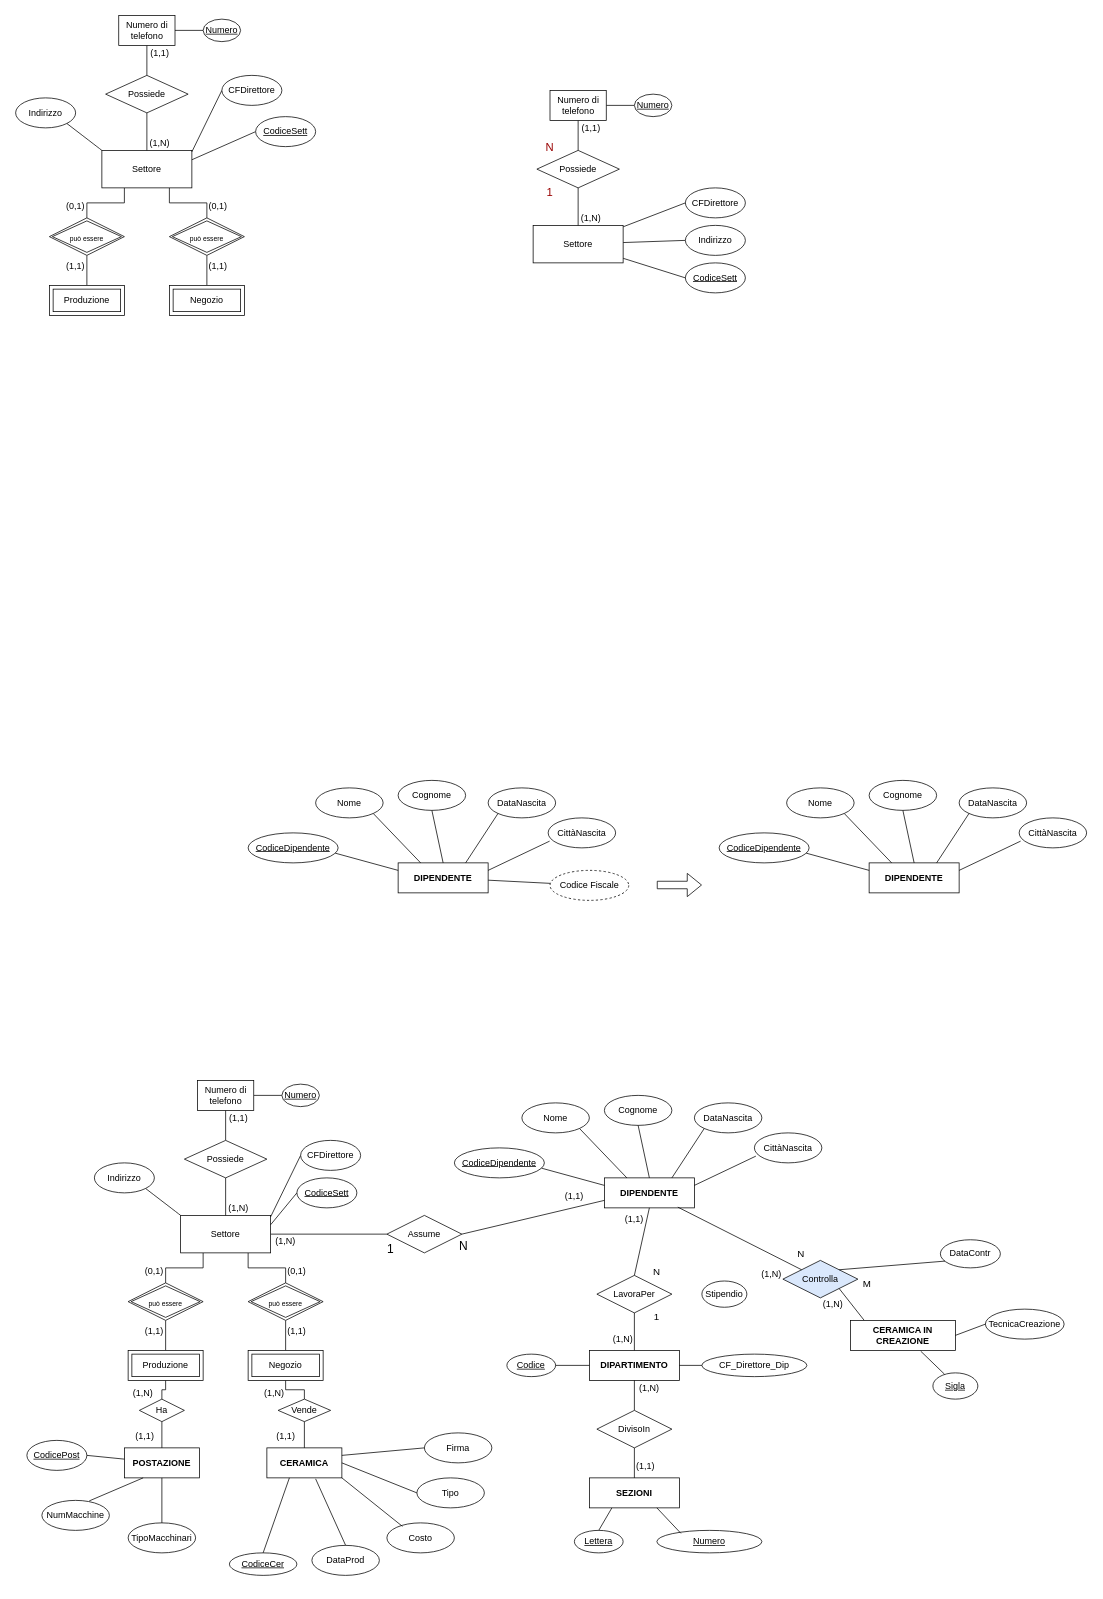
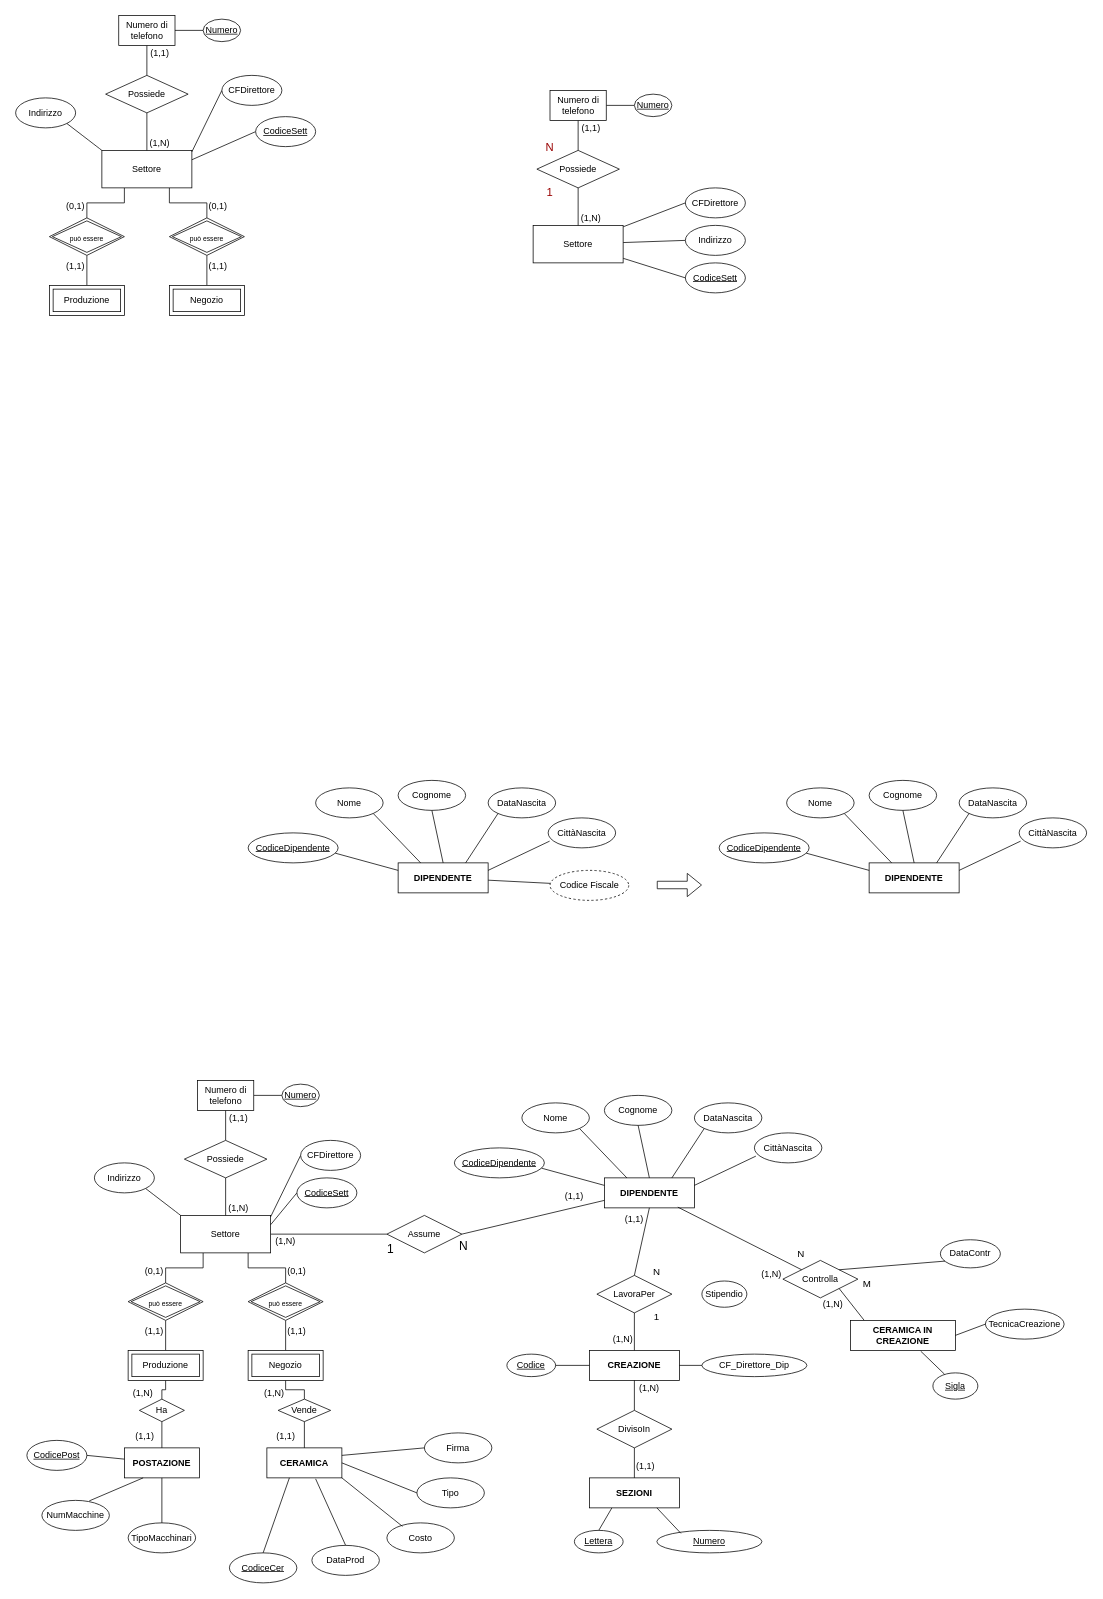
node "Controlla": fillcolor #dae8fc -> #ffffff
node "DIPARTIMENTO": label "DIPARTIMENTO" -> "CREAZIONE"
node "CodiceCer": size 68x23 -> 68x30
